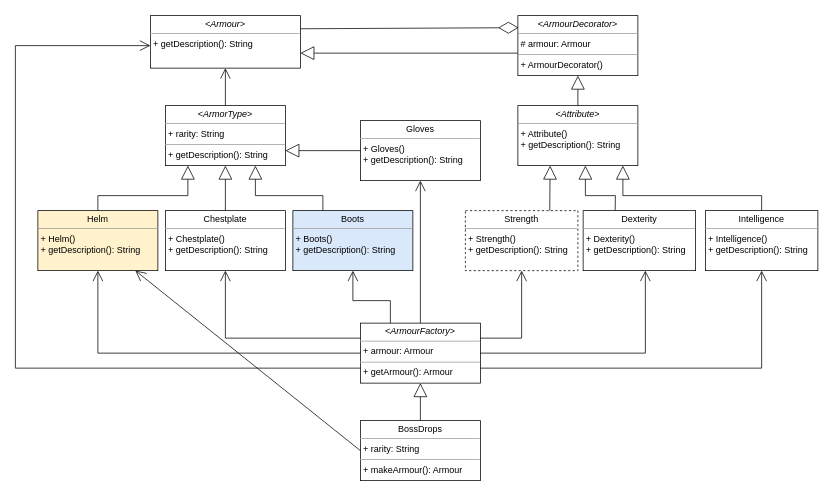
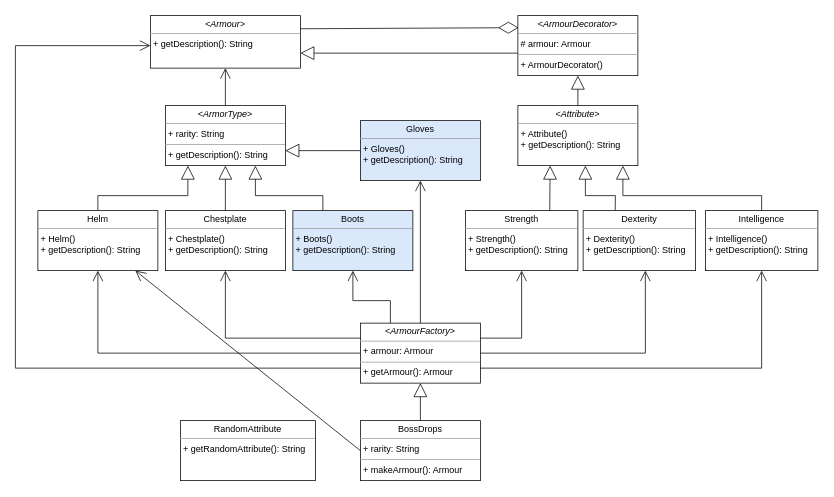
node "Gloves + Gloves() + getDescription(): String": fillcolor #ffffff -> #dae8fc
node "Helm + Helm() + getDescription(): String": fillcolor #fff2cc -> #ffffff
node "Strength + Strength() + getDescription(): String": style dashed -> solid
node "RandomAttribute + getRandomAttribute(): String": added
